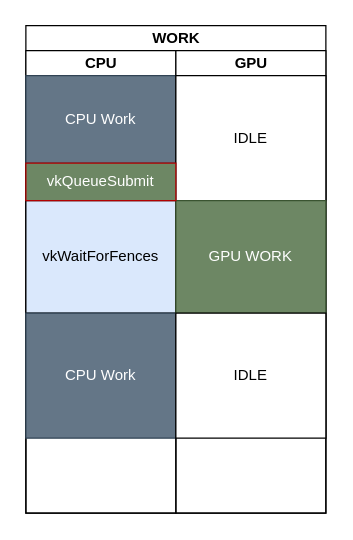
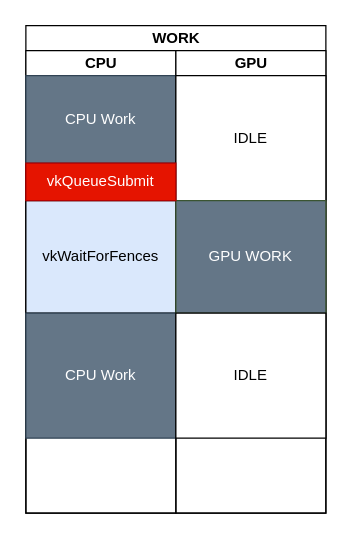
node "vkQueueSubmit": fillcolor #6d8764 -> #e51400
node "GPU WORK": fillcolor #6d8764 -> #647687
